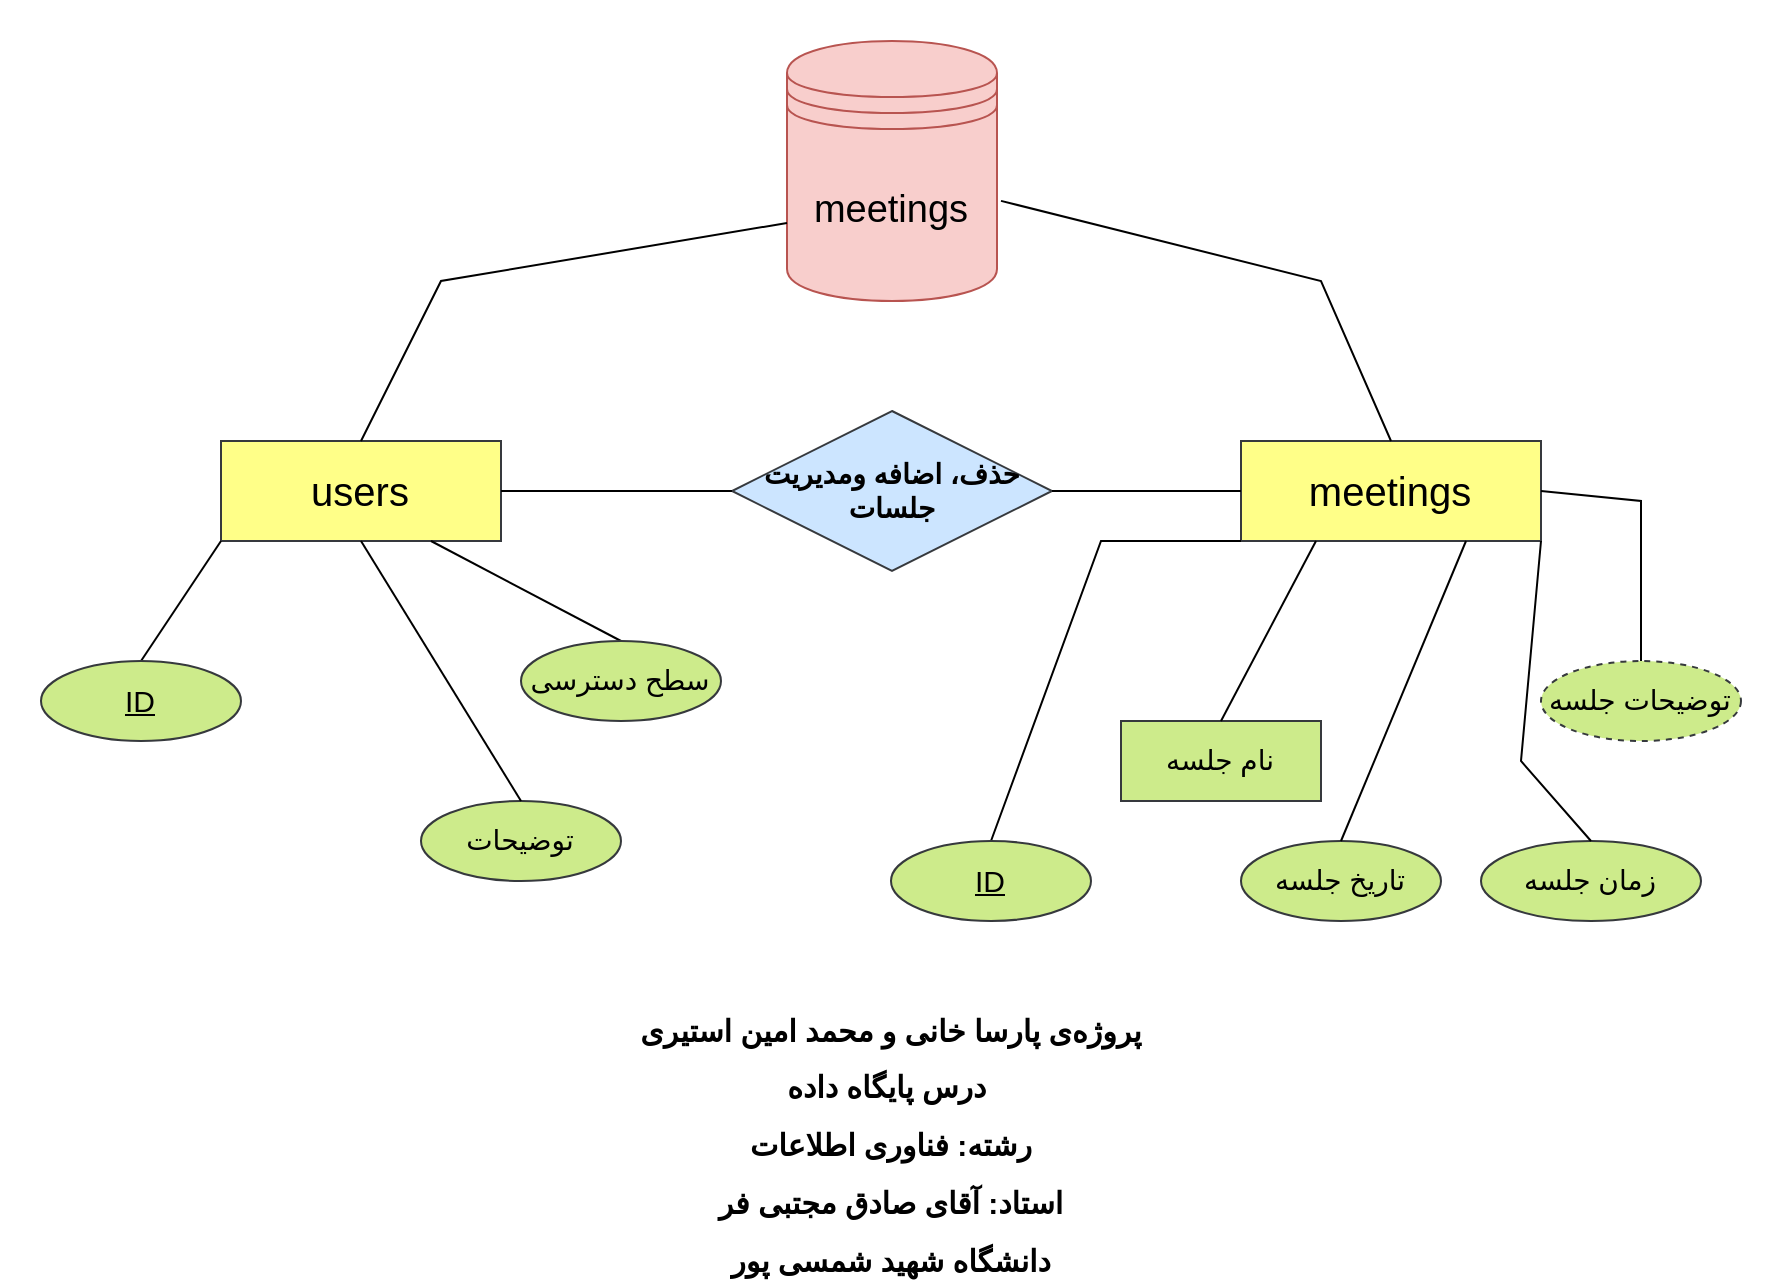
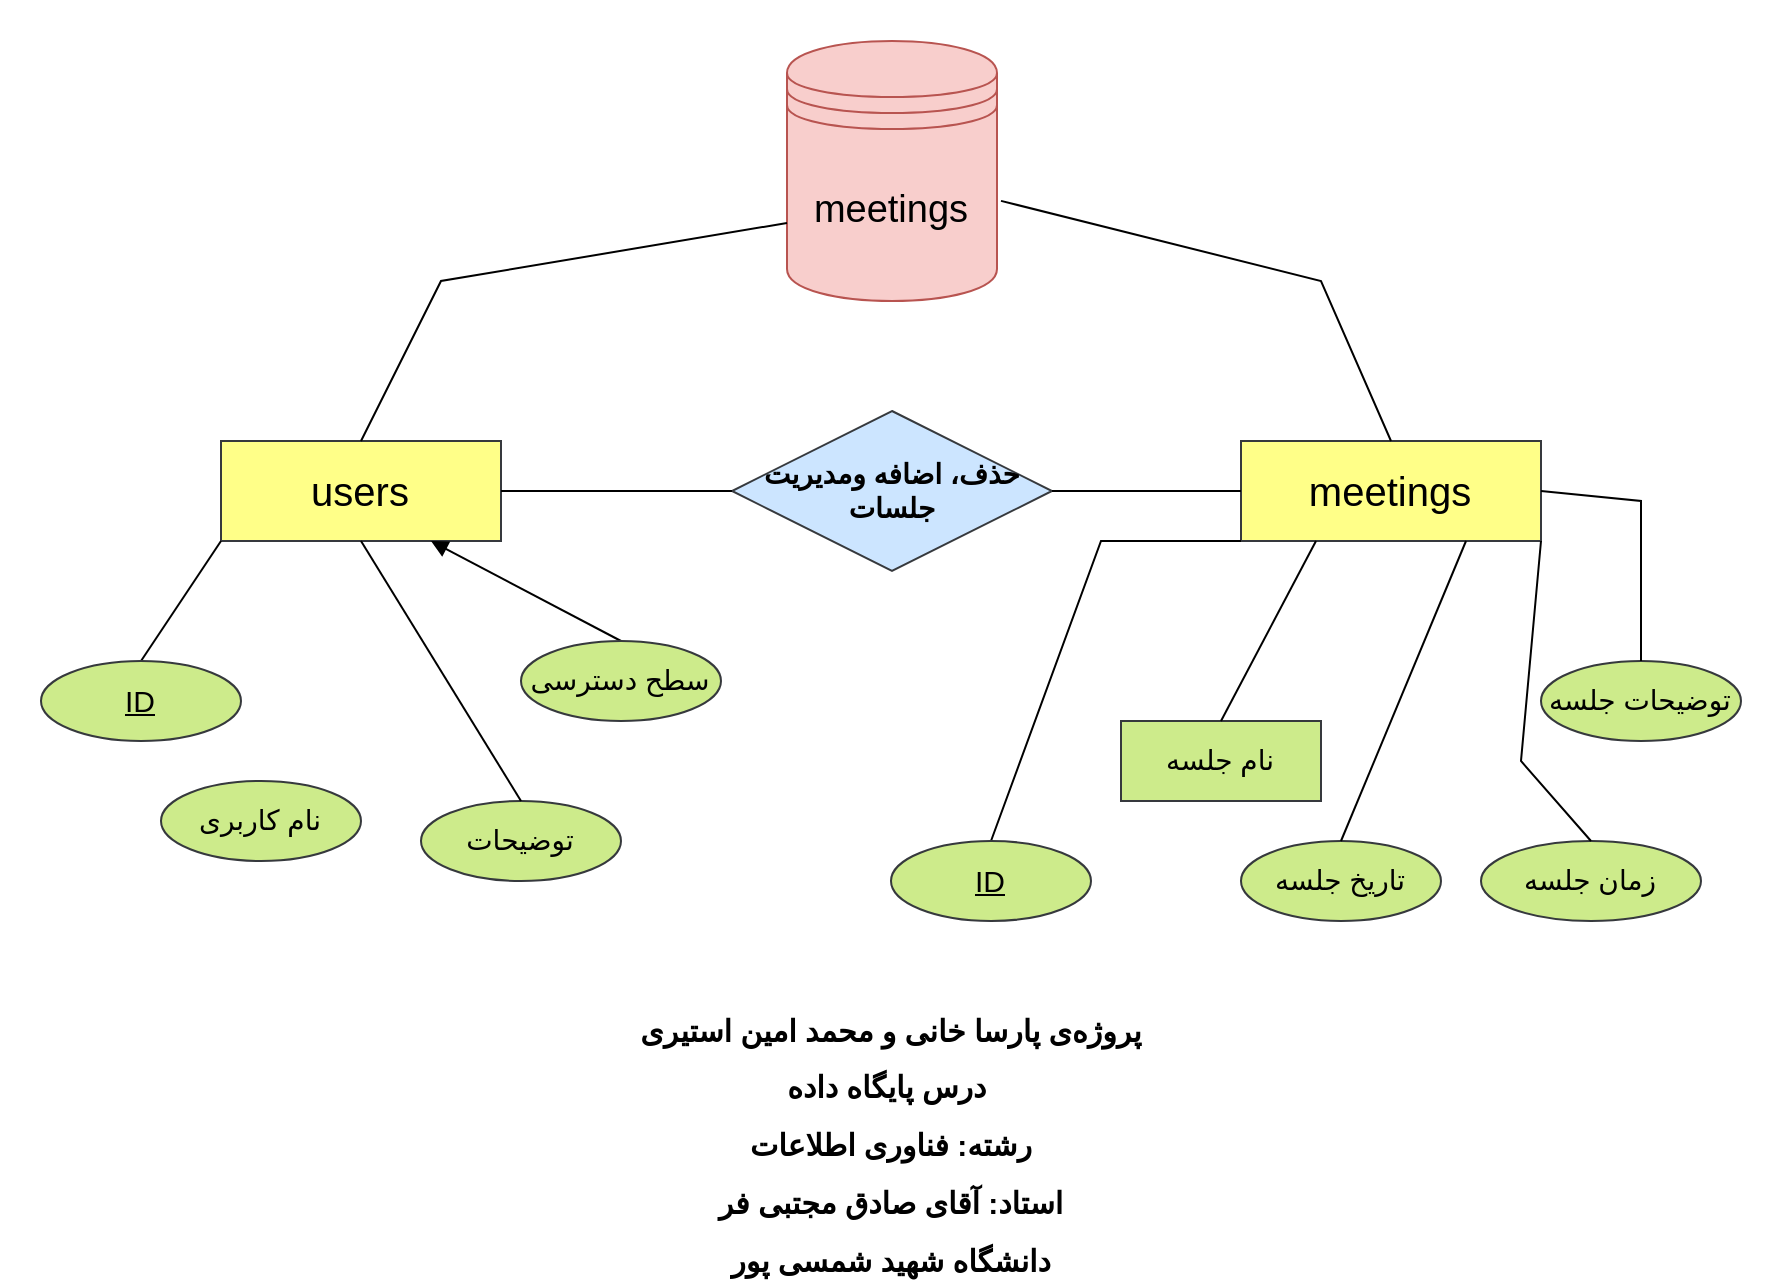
edge "users" -- "سطح دسترسی": arrowhead none -> block
node "توضیحات جلسه": style dashed -> solid
node "نام کاربری": added
